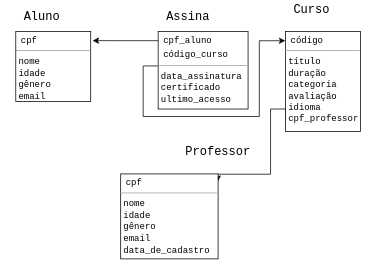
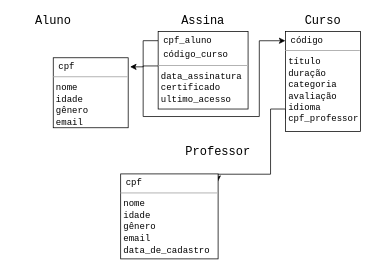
node "Curso": moved (312, 10) -> (323, 22)
node "Aluno": moved (42, 18) -> (53, 22)
node "Assina": moved (188, 18) -> (203, 22)
node "cpf nome idade gênero email": moved (53, 67) -> (90, 93)
